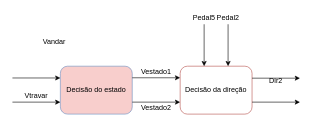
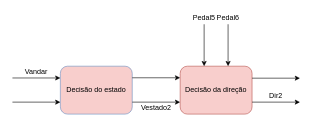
node "Pedal2": label "Pedal2" -> "Pedal6"
node "Vandar": moved (54, 42) -> (36, 72)
node "Vestado1": removed
node "Dir2": moved (276, 81) -> (276, 96)
node "Decisão da direção": fillcolor #ffffff -> #f8cecc
node "Vtravar": removed
